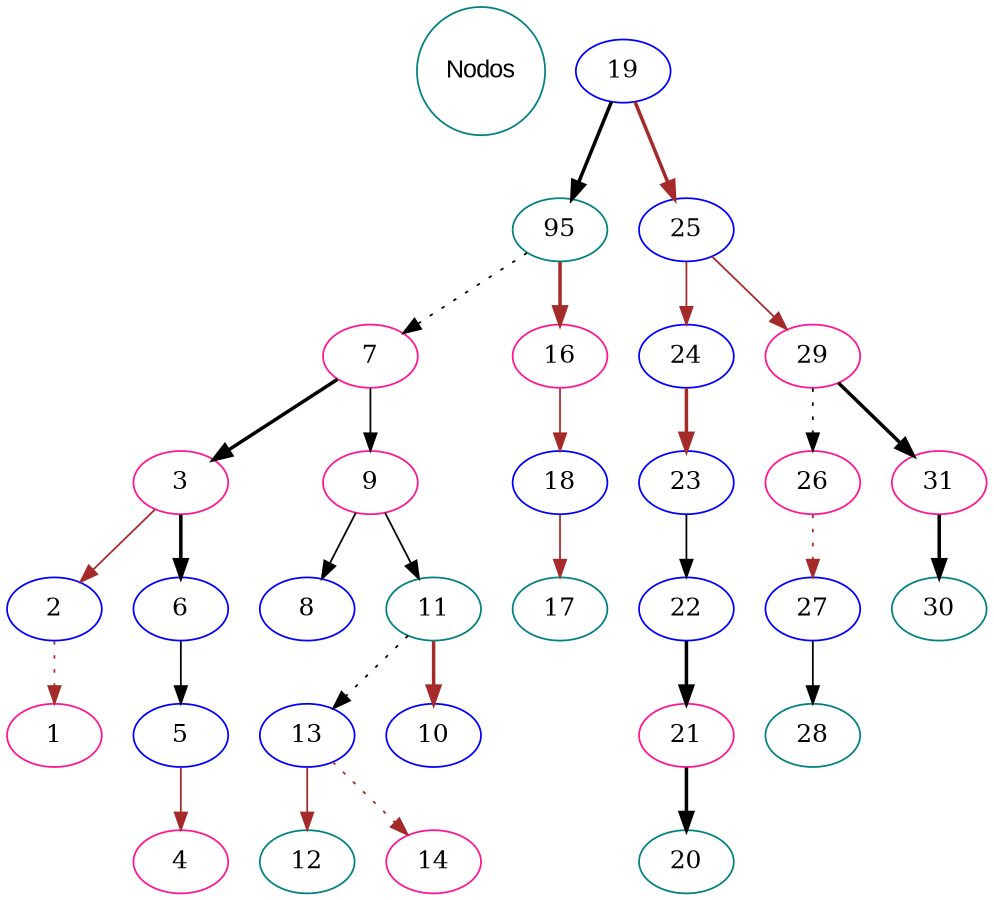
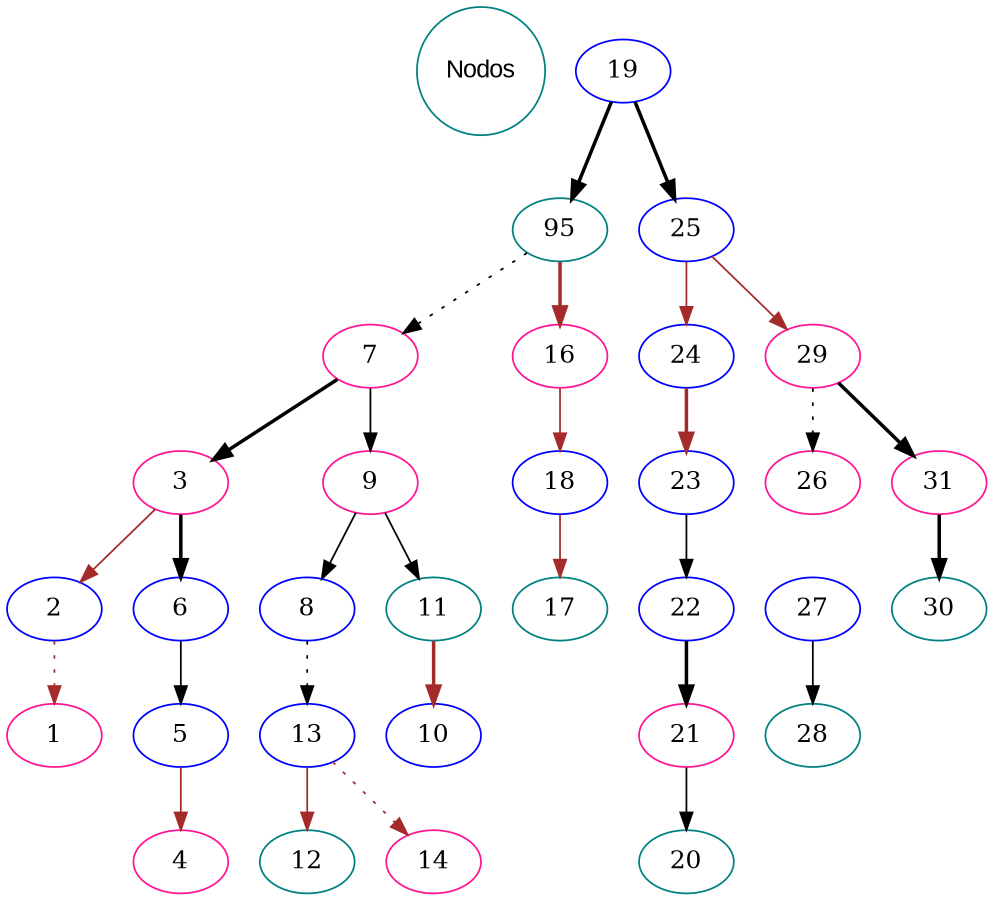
edge "19" -> "25": color brown -> black
edge "26" -> "27": removed
edge "11" -> "13": now "8" -> "13"
edge "21" -> "20": style bold -> solid
